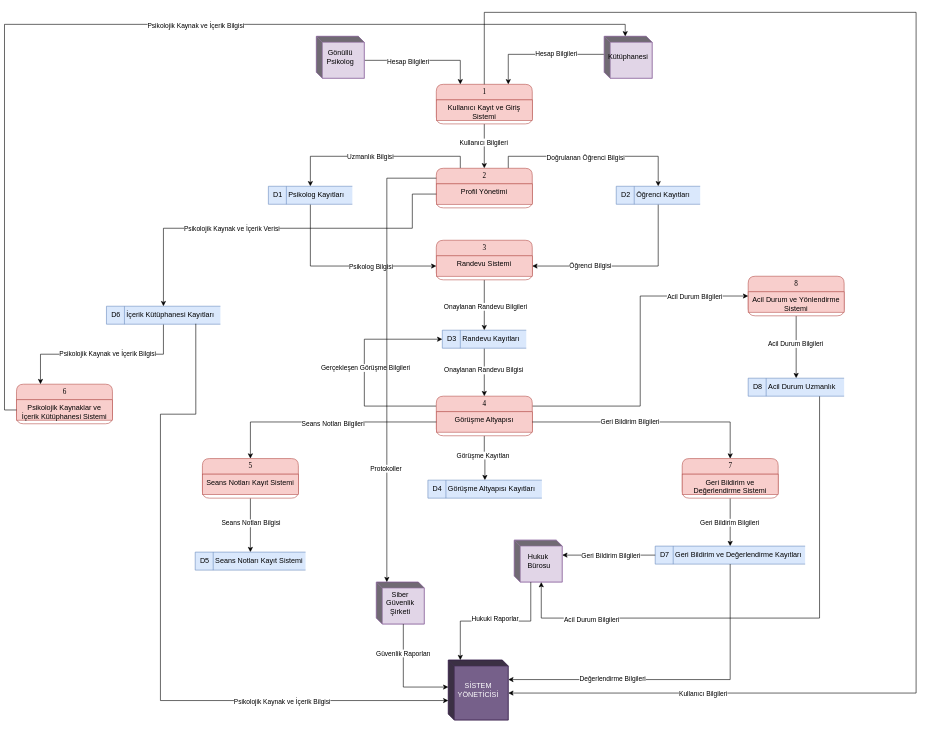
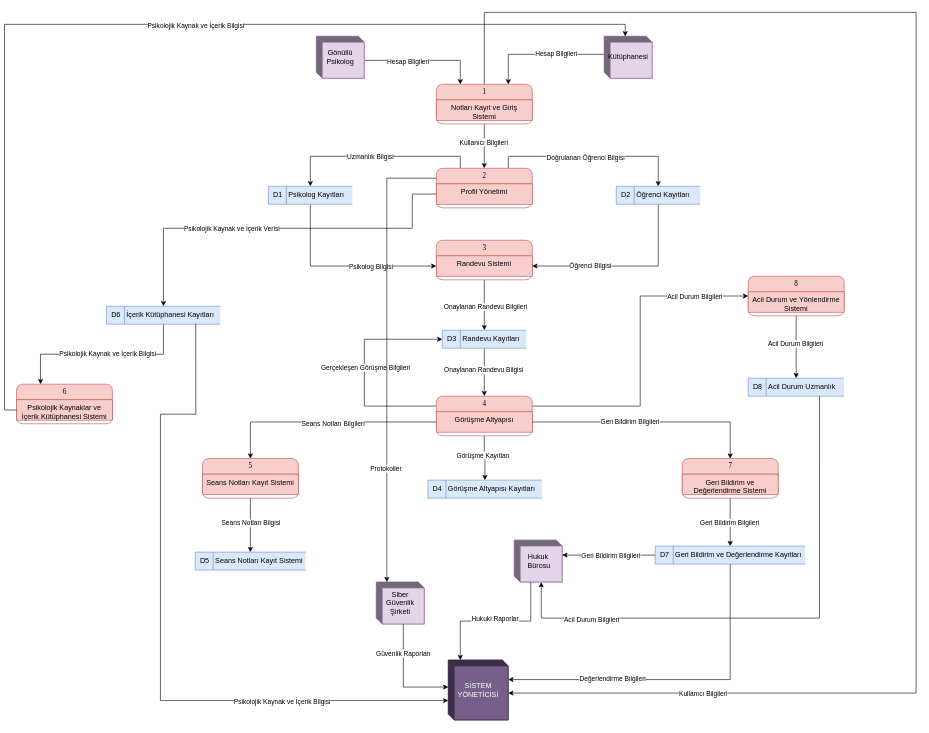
node "Kullanıcı Kayıt ve Giriş Sistemi": label "Kullanıcı Kayıt ve Giriş Sistemi" -> "Notları Kayıt ve Giriş Sistemi"
